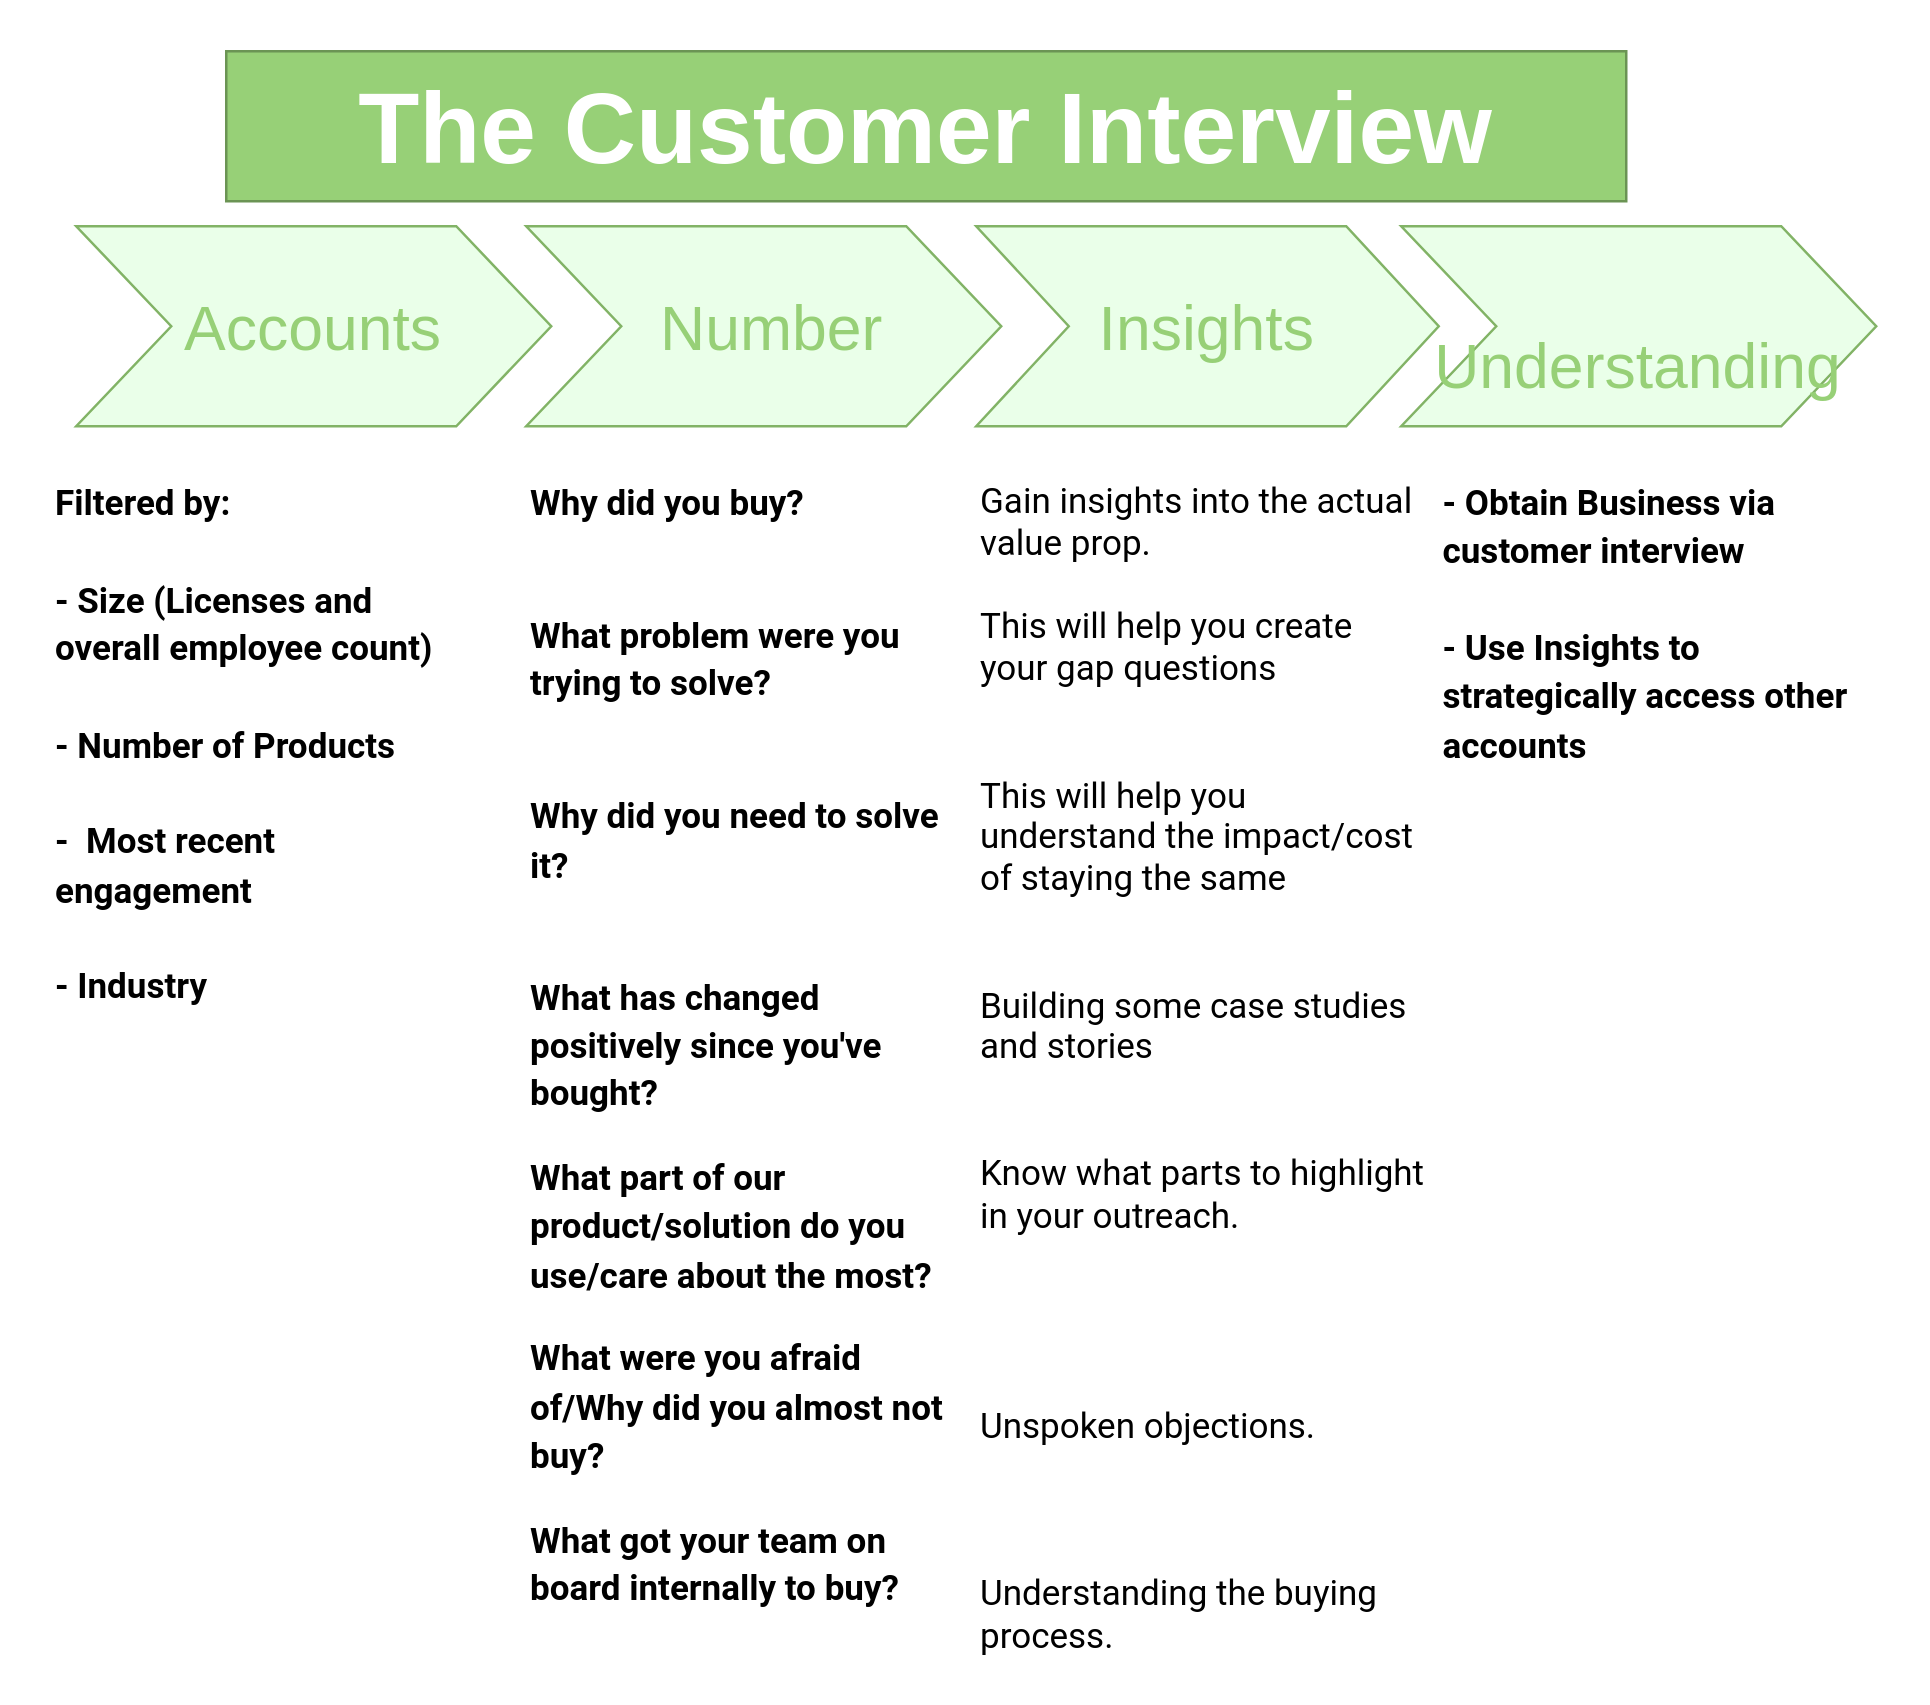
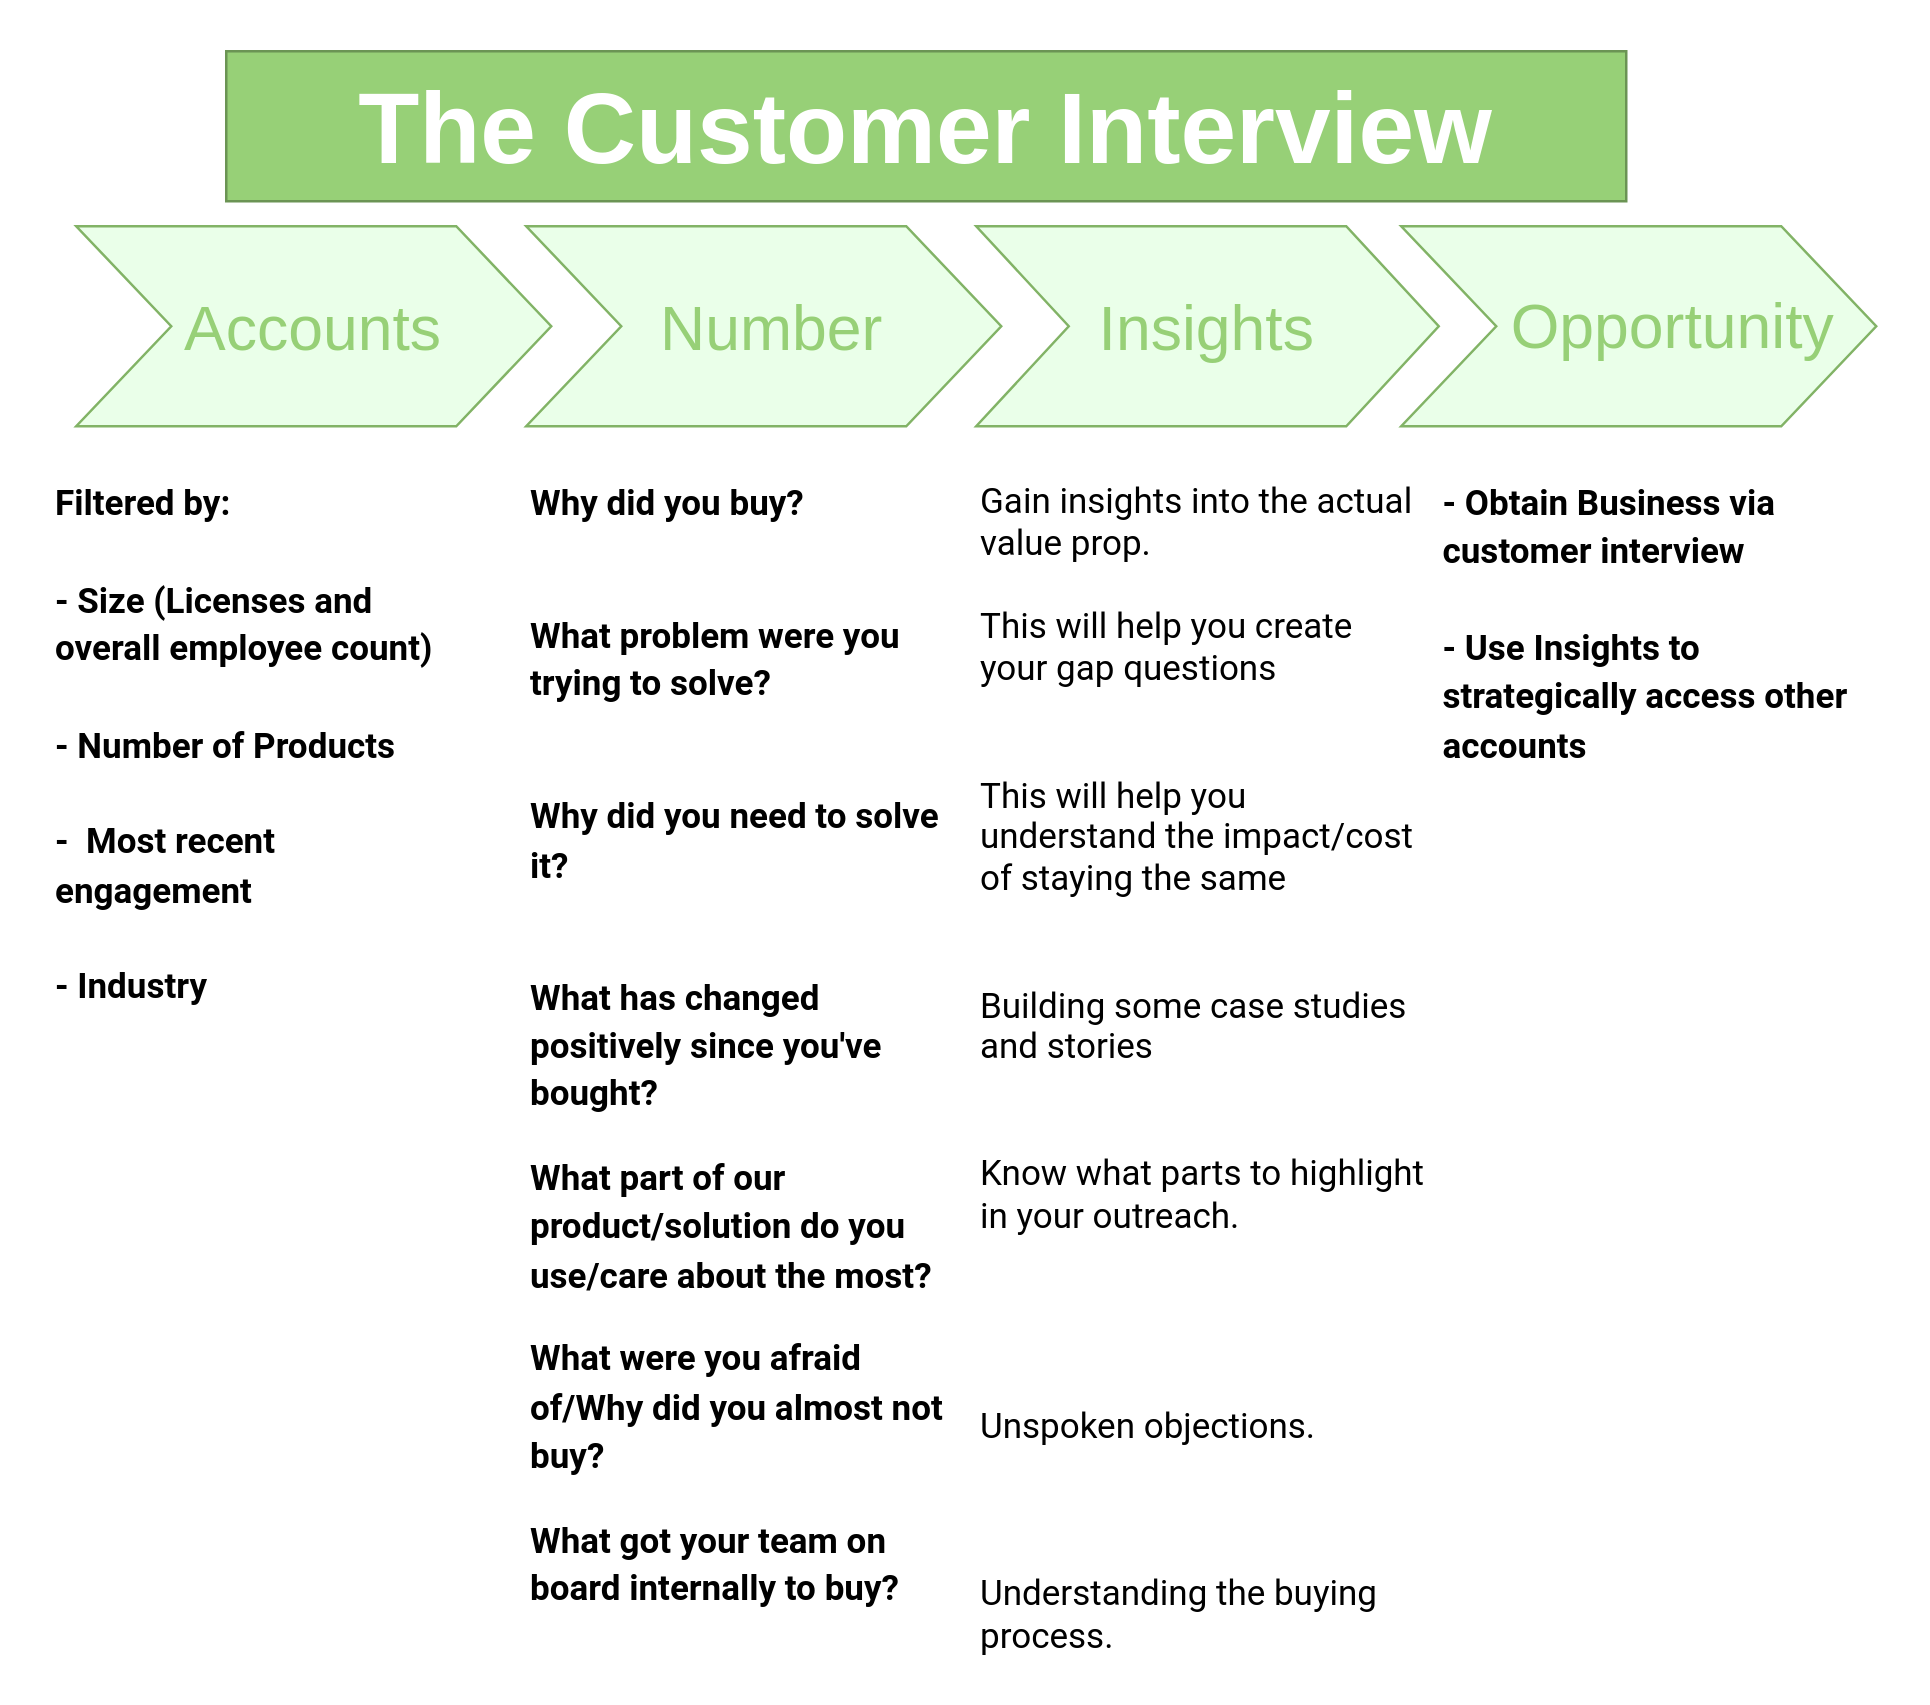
node "Understanding": label "Understanding" -> "Opportunity"
